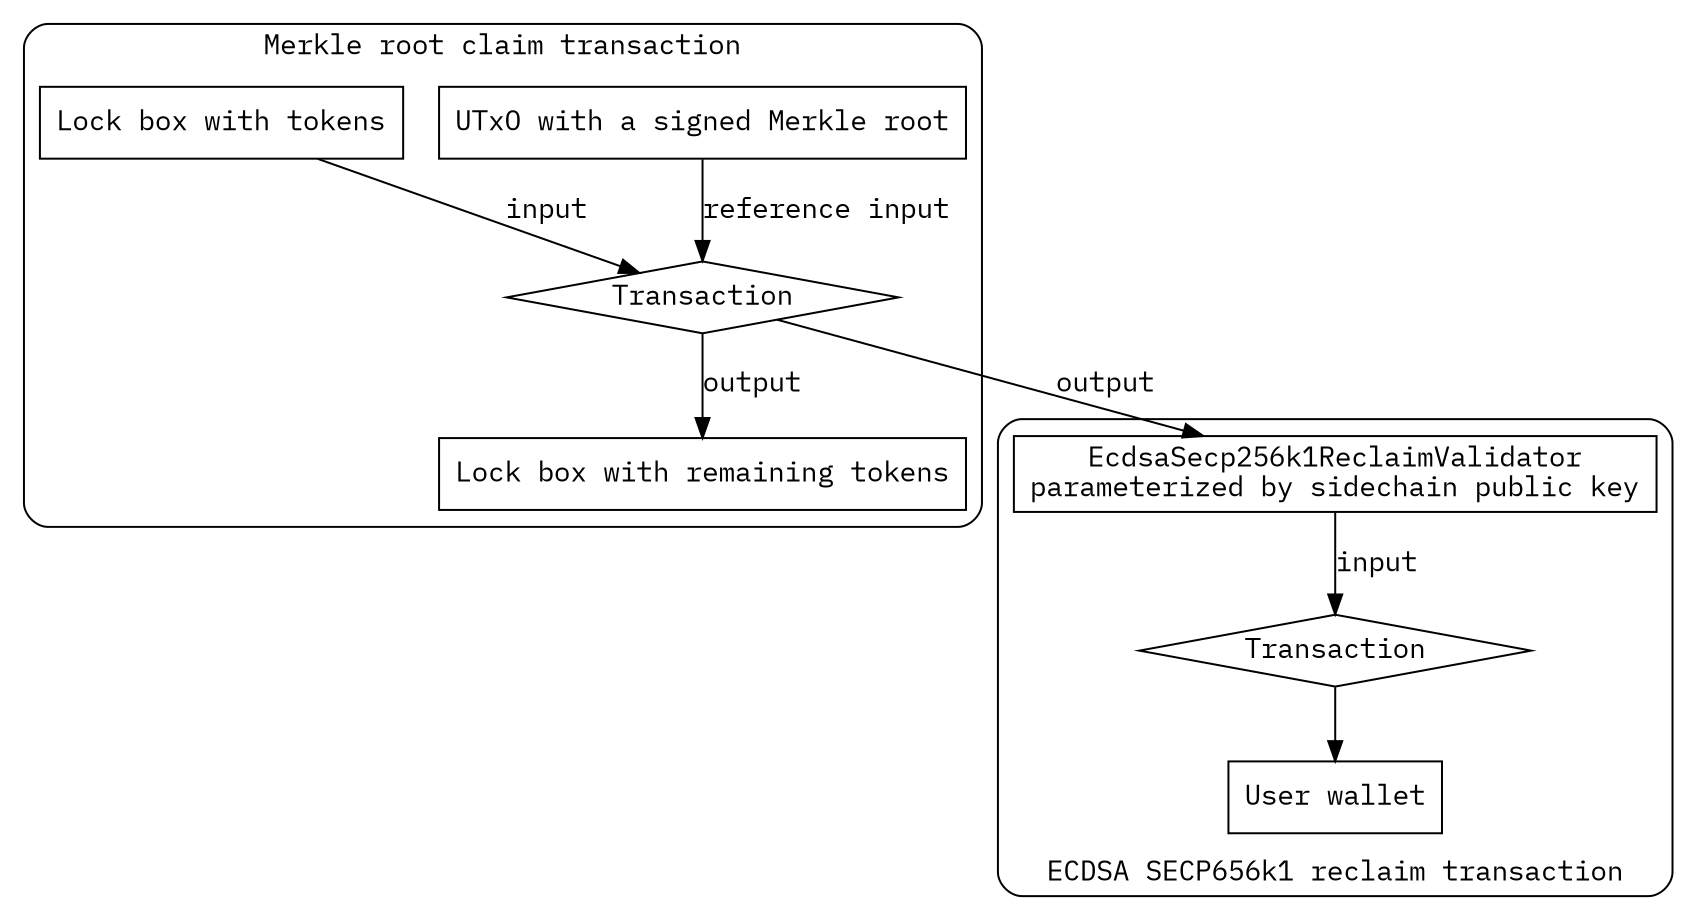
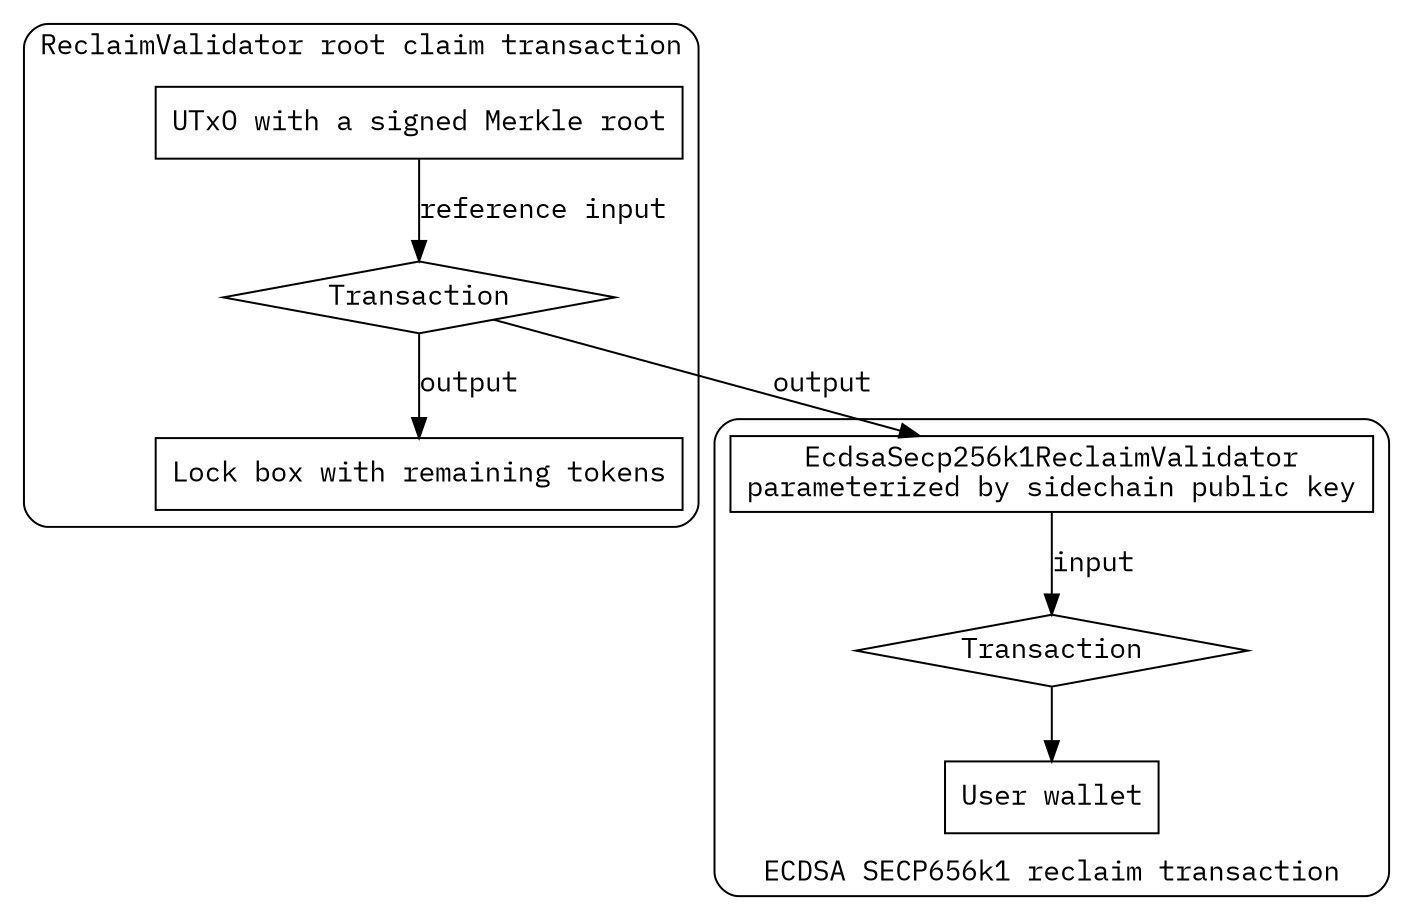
cluster "Merkle root claim transaction": label "Merkle root claim transaction" -> "ReclaimValidator root claim transaction"
node "Lock box with tokens": removed
